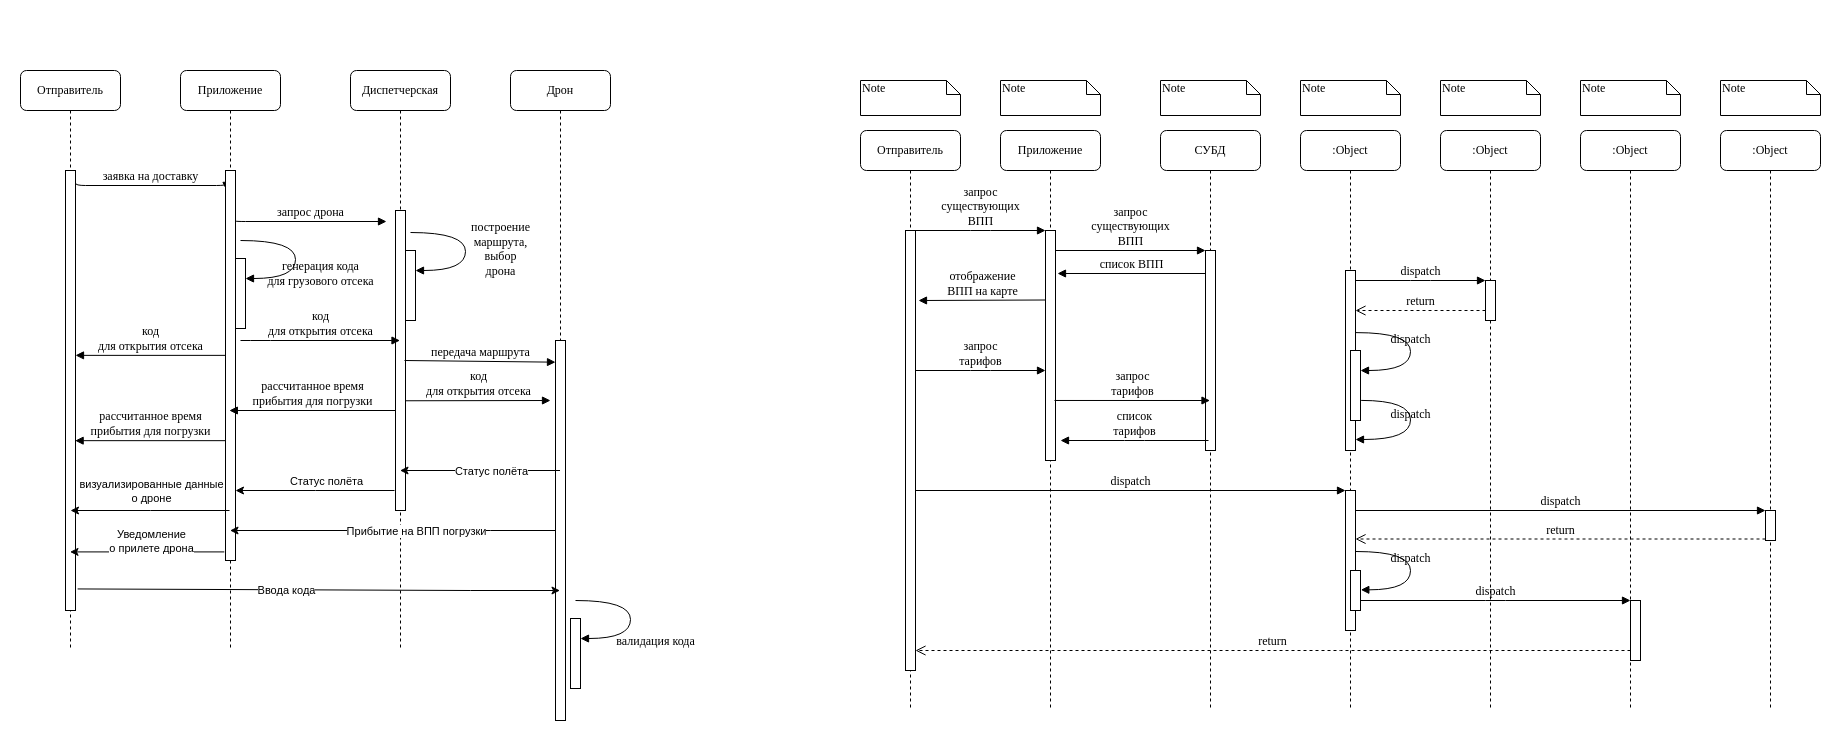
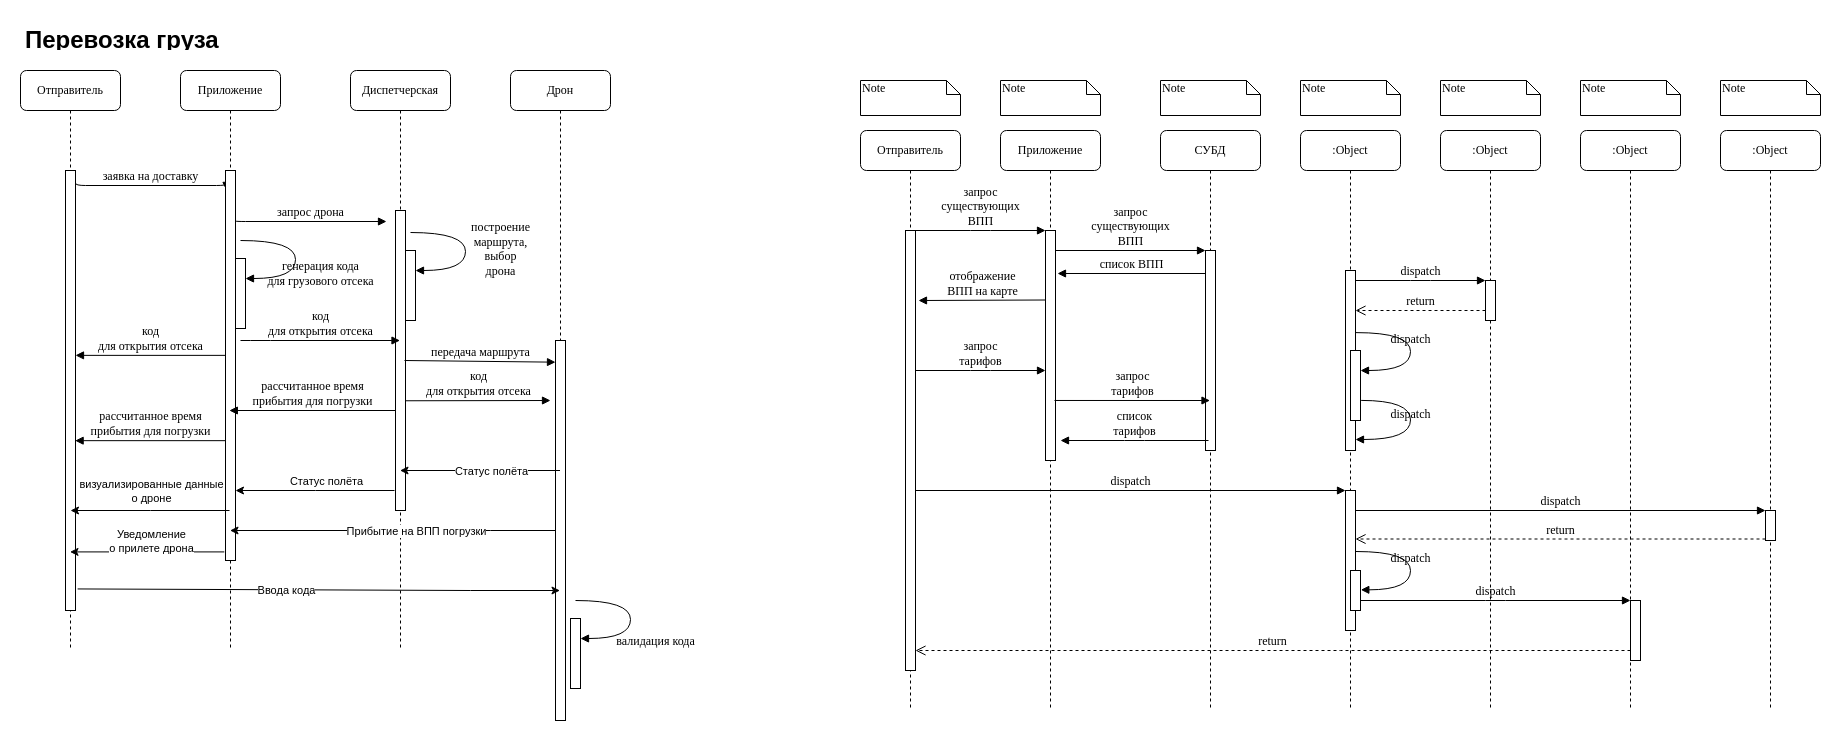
node "Перевозка груза": added
